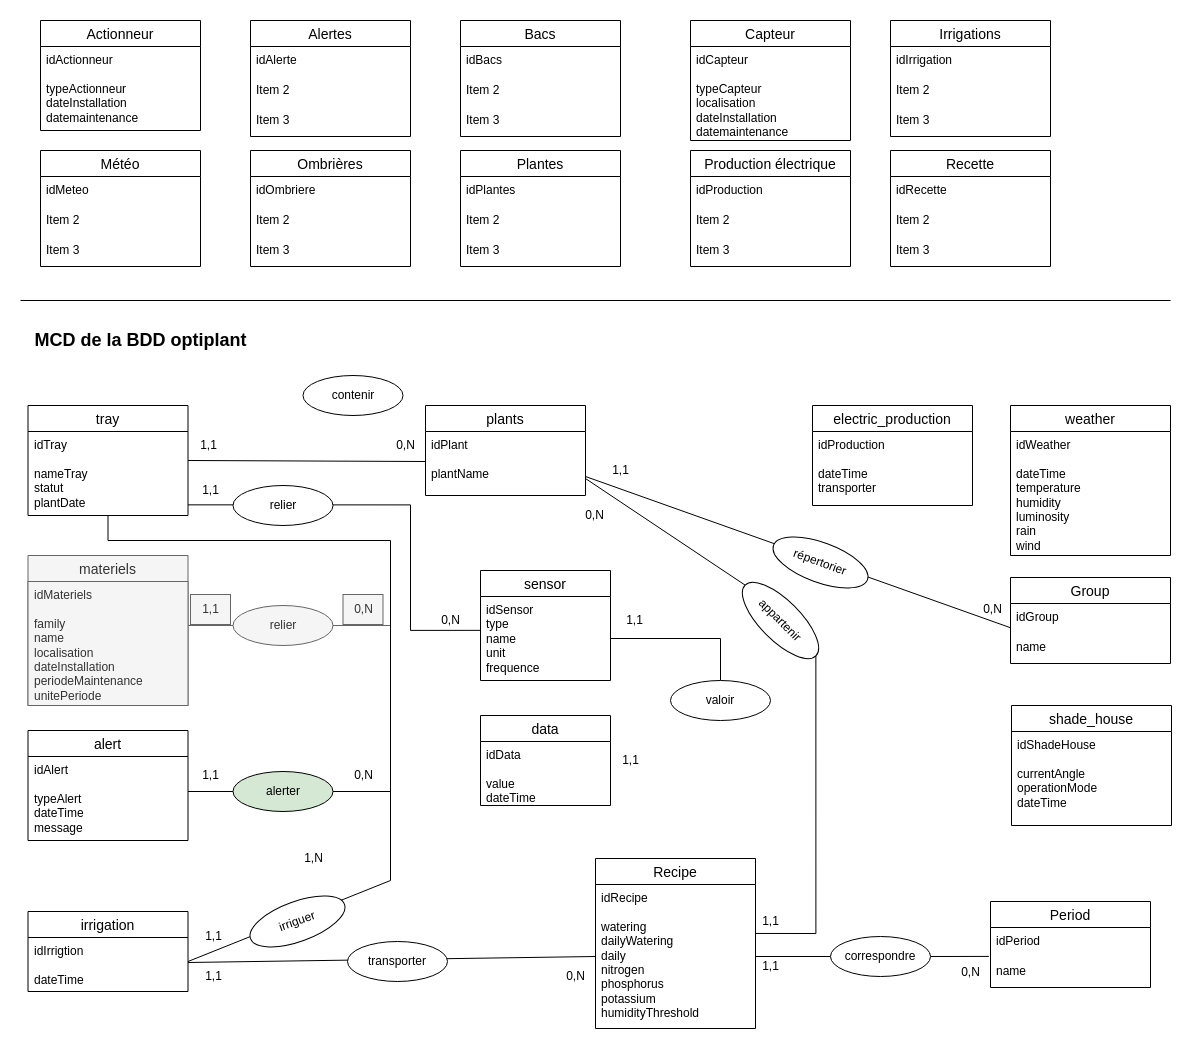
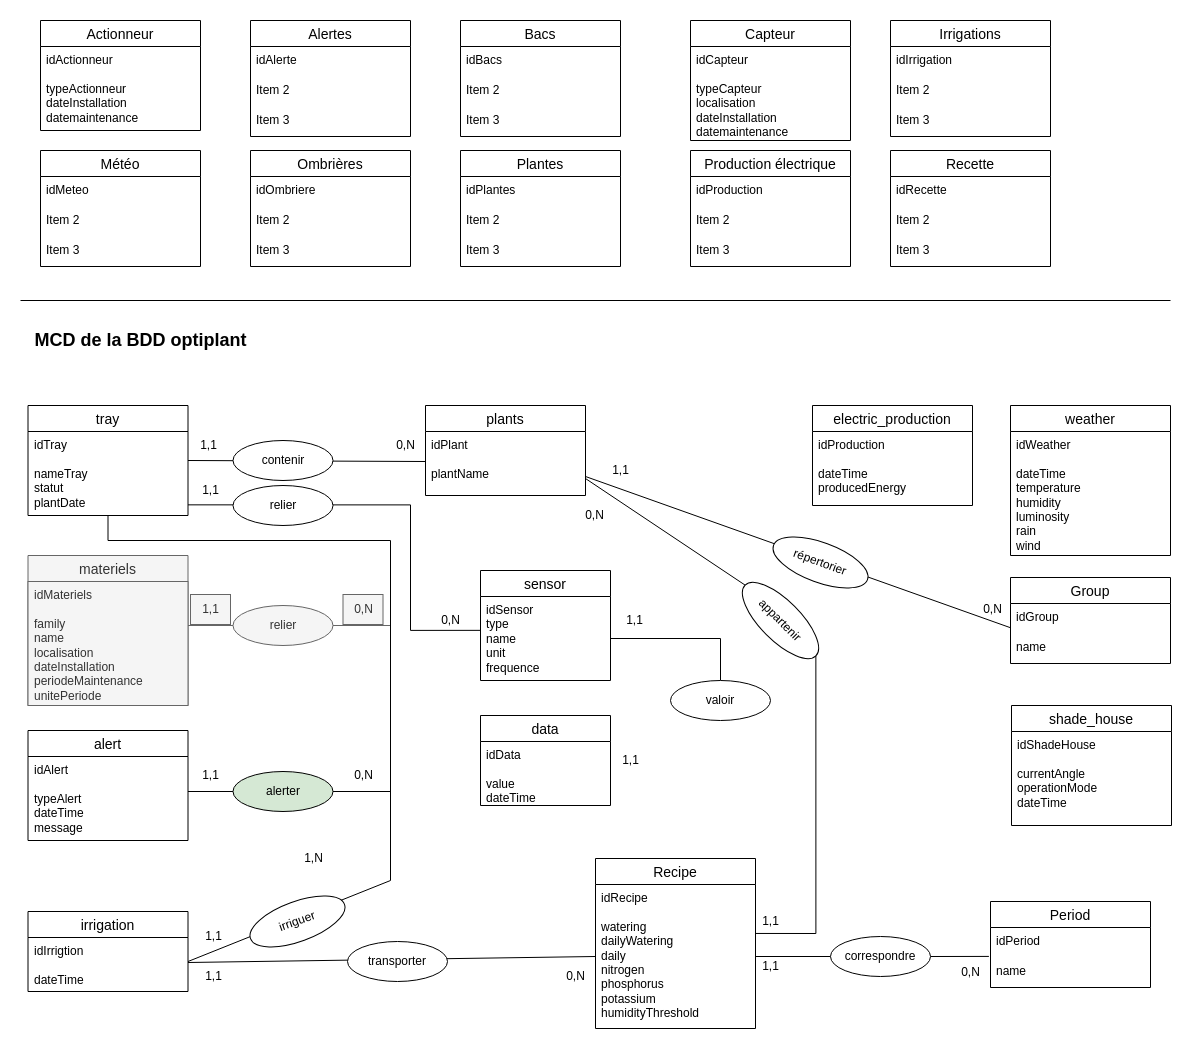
node "contenir": moved (353, 396) -> (283, 461)
node "idProduction dateTime transporter": label "idProduction dateTime transporter" -> "idProduction dateTime producedEnergy"
